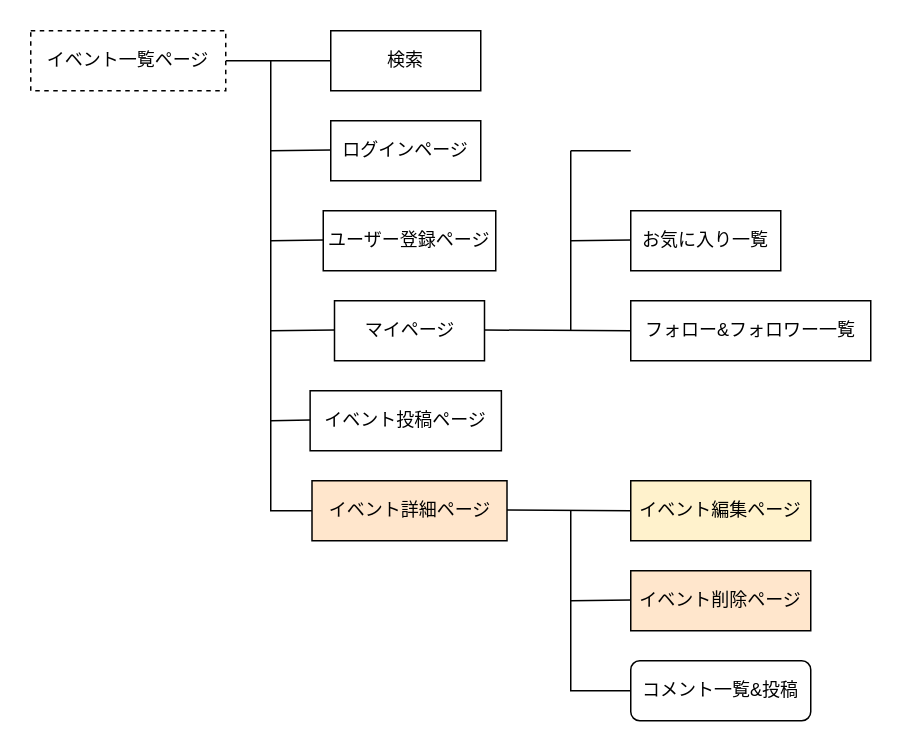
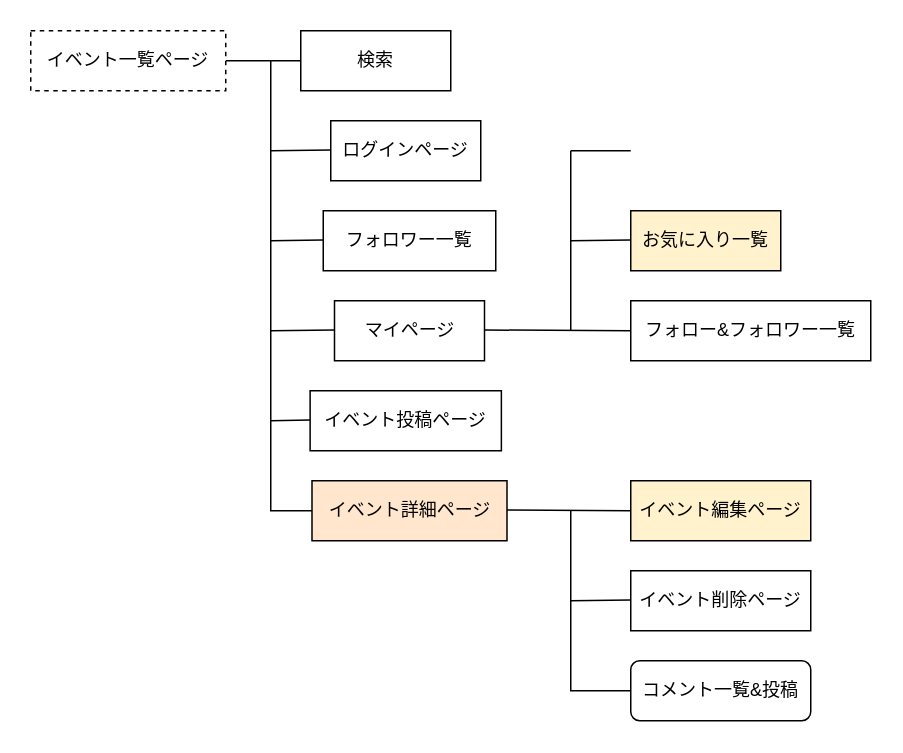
node "検索": moved (406, 61) -> (376, 61)
node "ユーザー登録ページ": label "ユーザー登録ページ" -> "フォロワー一覧"
node "お気に入り一覧": fillcolor #ffffff -> #fff2cc
node "イベント削除ページ": fillcolor #ffe6cc -> #ffffff
